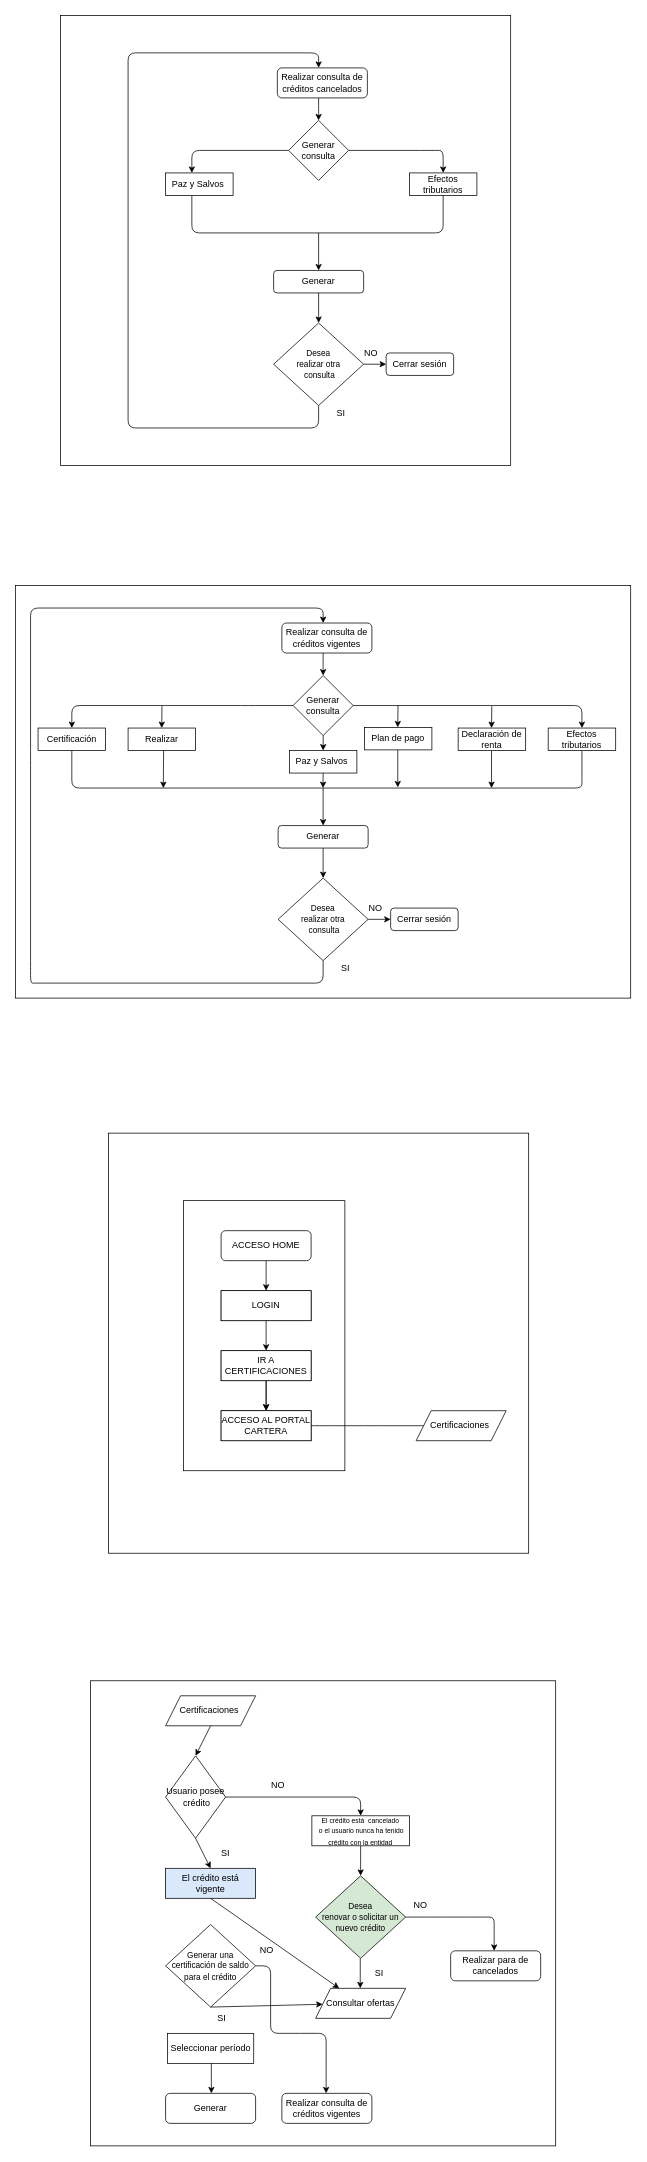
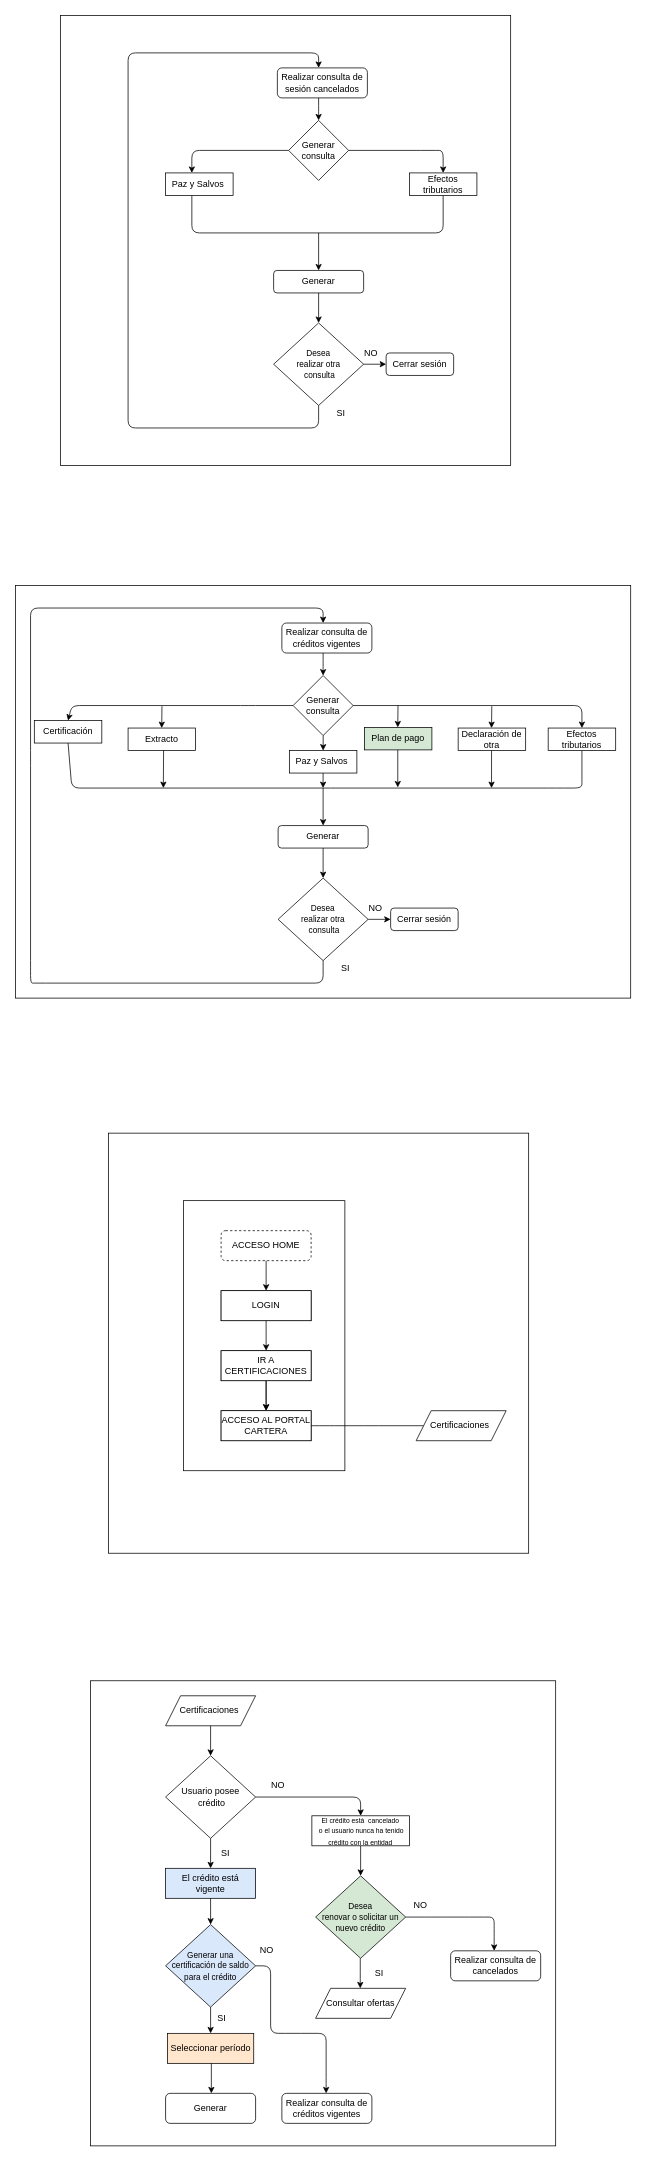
node "Realizar consulta de créditos cancelados": label "Realizar consulta de créditos cancelados" -> "Realizar consulta de sesión cancelados"
node "Plan de pago": fillcolor #ffffff -> #d5e8d4
node "Certificación": moved (72, 739) -> (68, 732)
node "Realizar": label "Realizar" -> "Extracto"
node "Declaración de renta": label "Declaración de renta" -> "Declaración de otra"
node "ACCESO HOME": style solid -> dashed
node "Usuario posee crédito": size 60x83 -> 90x83
edge "El crédito está vigente" -> "Consultar ofertas": now "El crédito está vigente" -> "Generar una certificación de saldo para el crédito"
node "Generar una certificación de saldo para el crédito": fillcolor #ffffff -> #dae8fc
node "Realizar para de cancelados": label "Realizar para de cancelados" -> "Realizar consulta de cancelados"
edge "Generar una certificación de saldo para el crédito" -> "Consultar ofertas": now "Generar una certificación de saldo para el crédito" -> "Seleccionar período"
node "Seleccionar período": fillcolor #ffffff -> #ffe6cc
